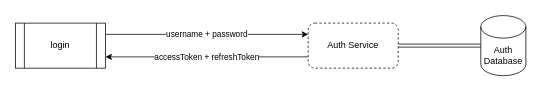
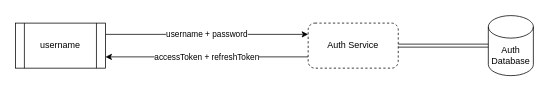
node "login": label "login" -> "username"
node "Auth Database": moved (503, 45) -> (510, 45)
